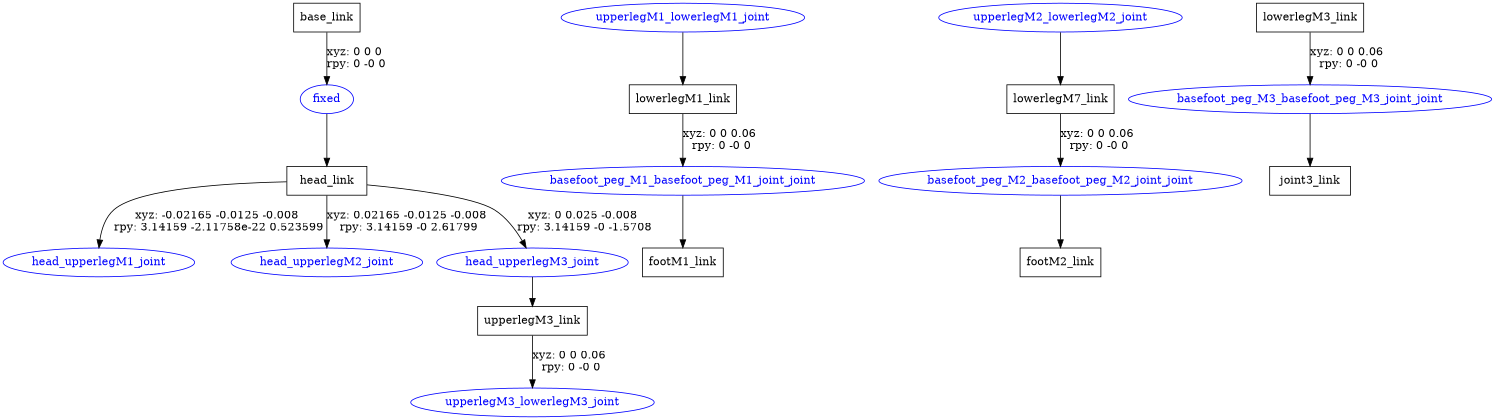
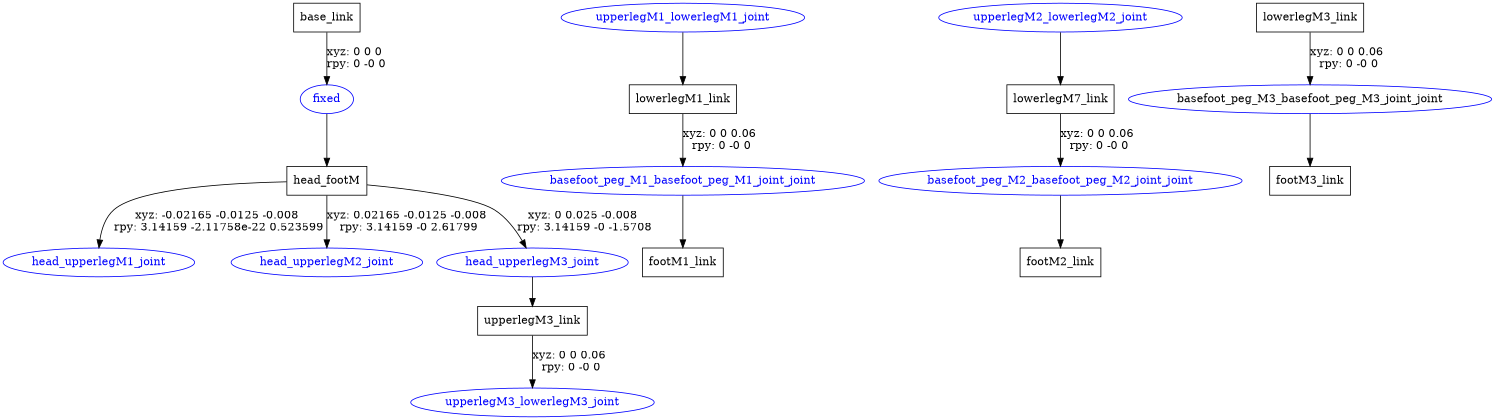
node "basefoot_peg_M3_basefoot_peg_M3_joint_joint": fontcolor blue -> black
node "head_link": label "head_link" -> "head_footM"
node "joint3_link": label "joint3_link" -> "footM3_link"
